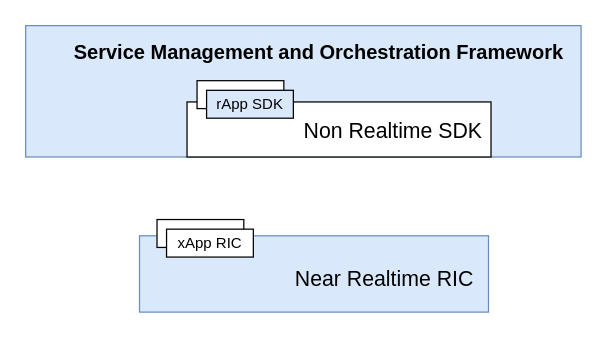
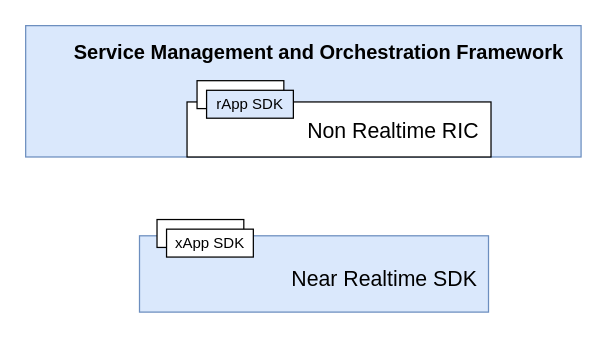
node "Non Realtime SDK": label "Non Realtime SDK" -> "Non Realtime RIC"
node "xApp RIC": label "xApp RIC" -> "xApp SDK"
node "Near Realtime RIC": label "Near Realtime RIC" -> "Near Realtime SDK"
